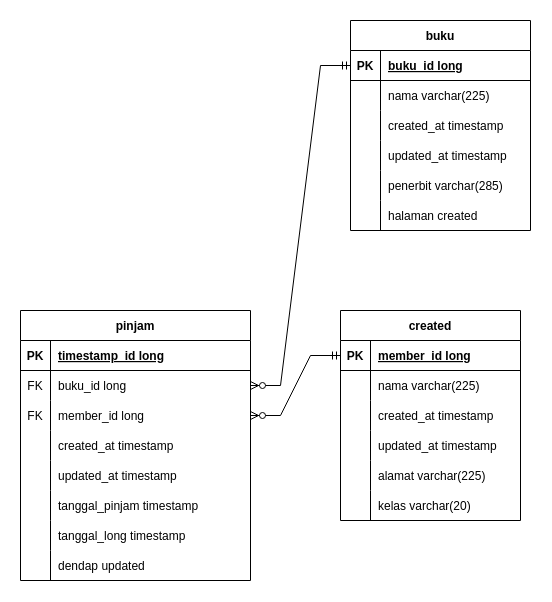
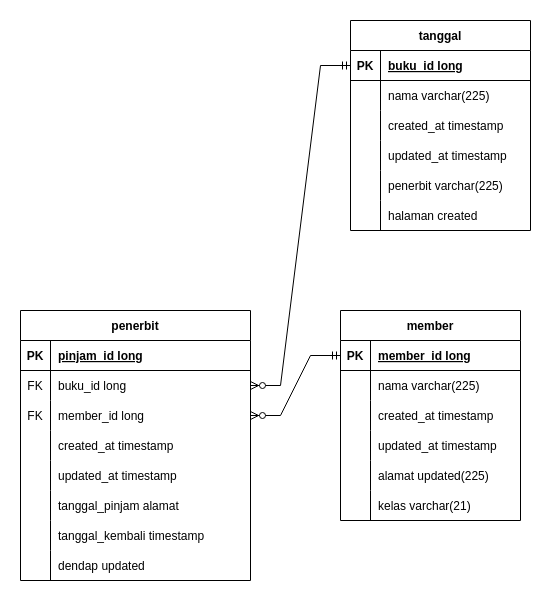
node "buku": label "buku" -> "tanggal"
node "penerbit varchar(285)": label "penerbit varchar(285)" -> "penerbit varchar(225)"
node "pinjam": label "pinjam" -> "penerbit"
node "created": label "created" -> "member"
node "timestamp_id long": label "timestamp_id long" -> "pinjam_id long"
node "alamat varchar(225)": label "alamat varchar(225)" -> "alamat updated(225)"
node "tanggal_pinjam timestamp": label "tanggal_pinjam timestamp" -> "tanggal_pinjam alamat"
node "kelas varchar(20)": label "kelas varchar(20)" -> "kelas varchar(21)"
node "tanggal_long timestamp": label "tanggal_long timestamp" -> "tanggal_kembali timestamp"
